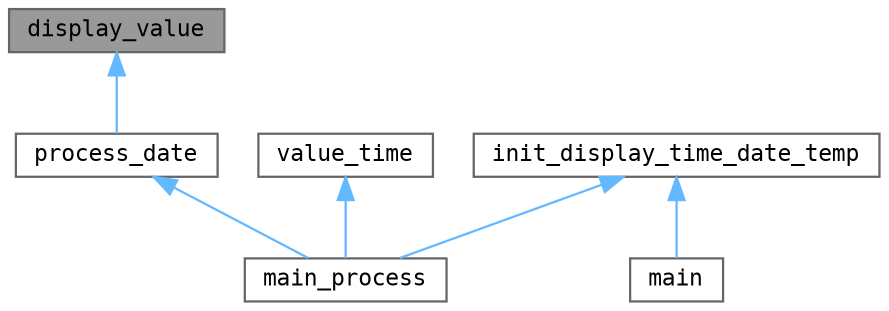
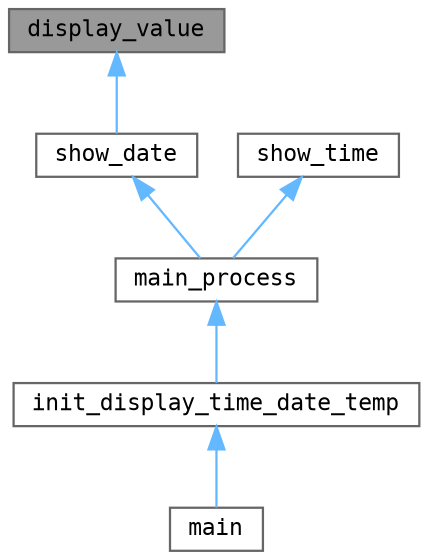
node "process_date": label "process_date" -> "show_date"
node "value_time": label "value_time" -> "show_time"
edge "main_process" -> "init_display_time_date_temp": reversed
